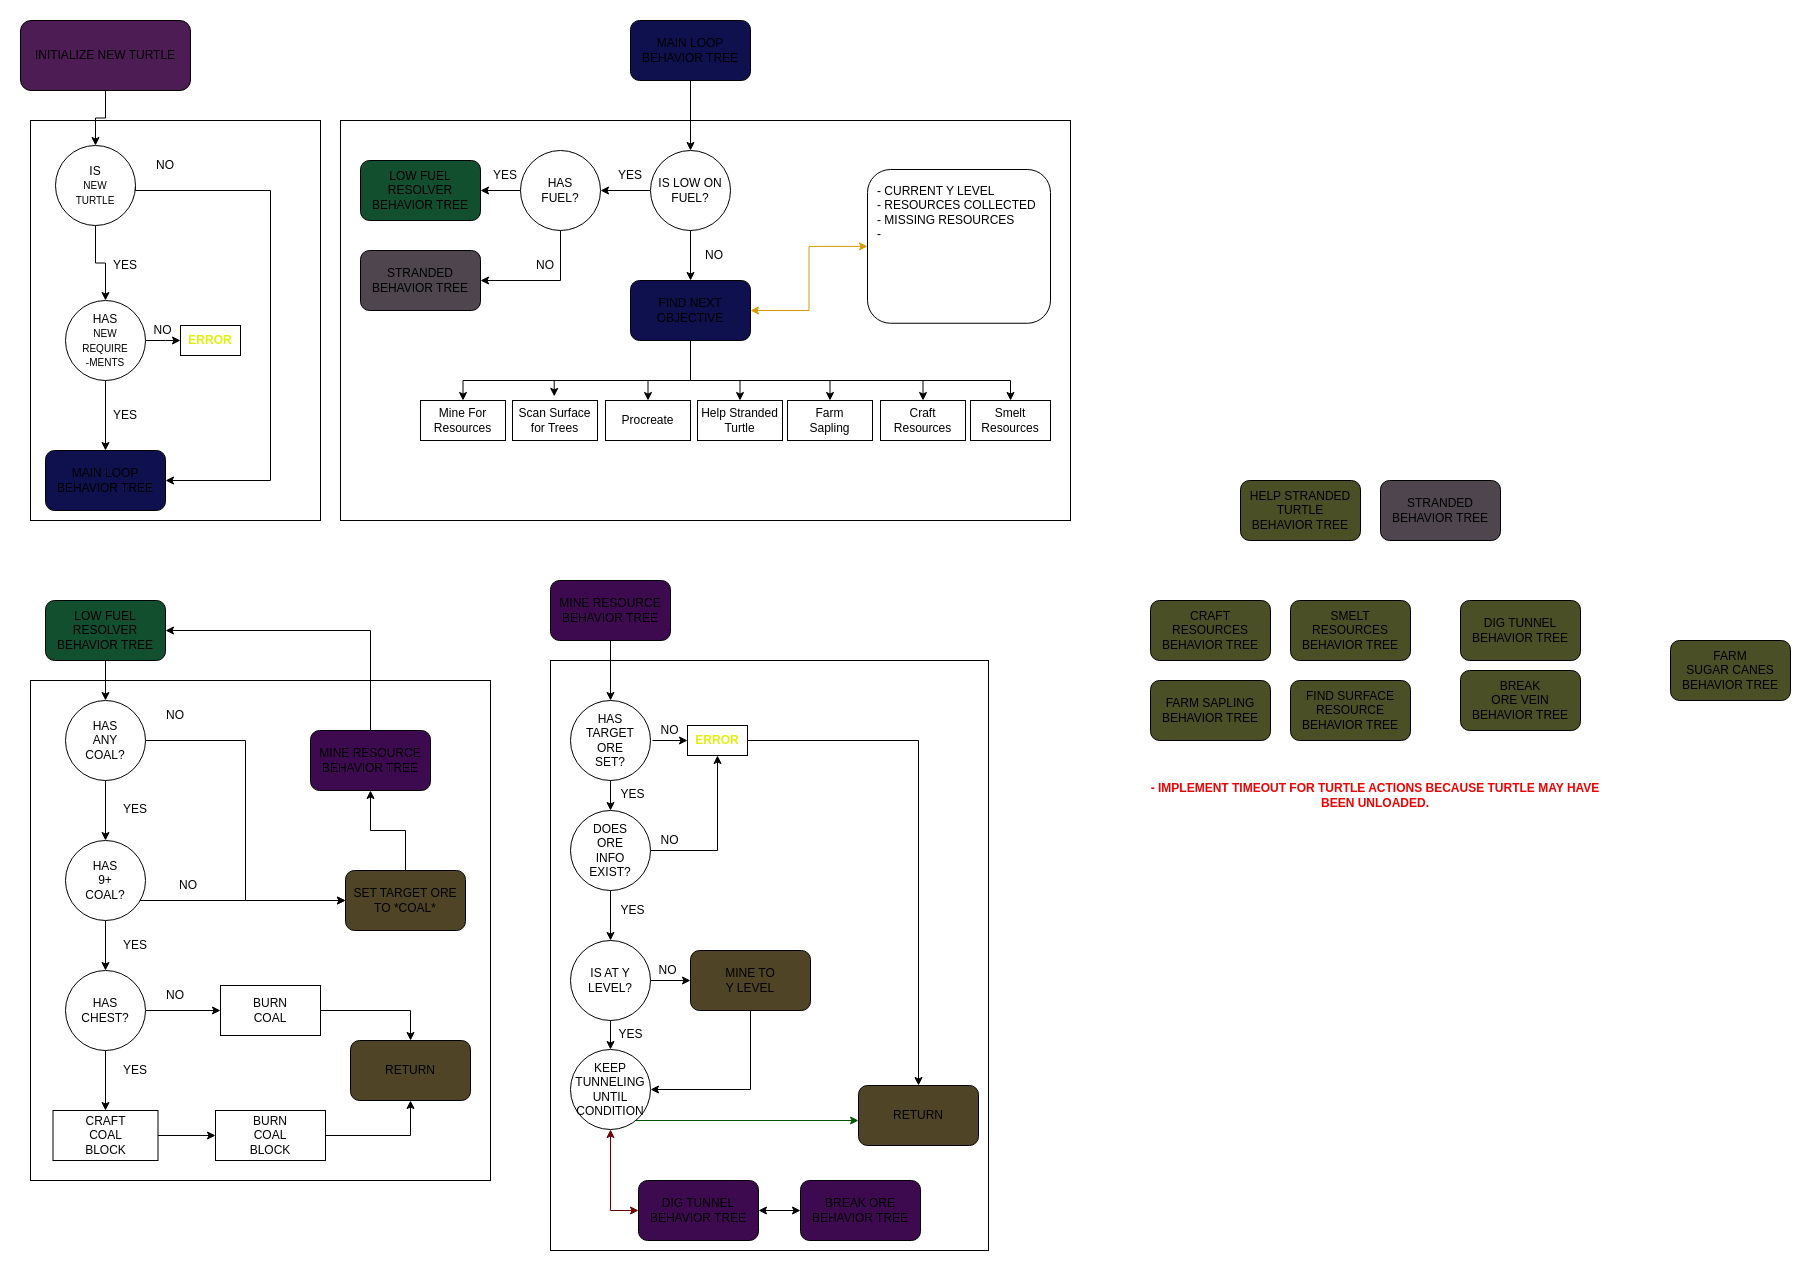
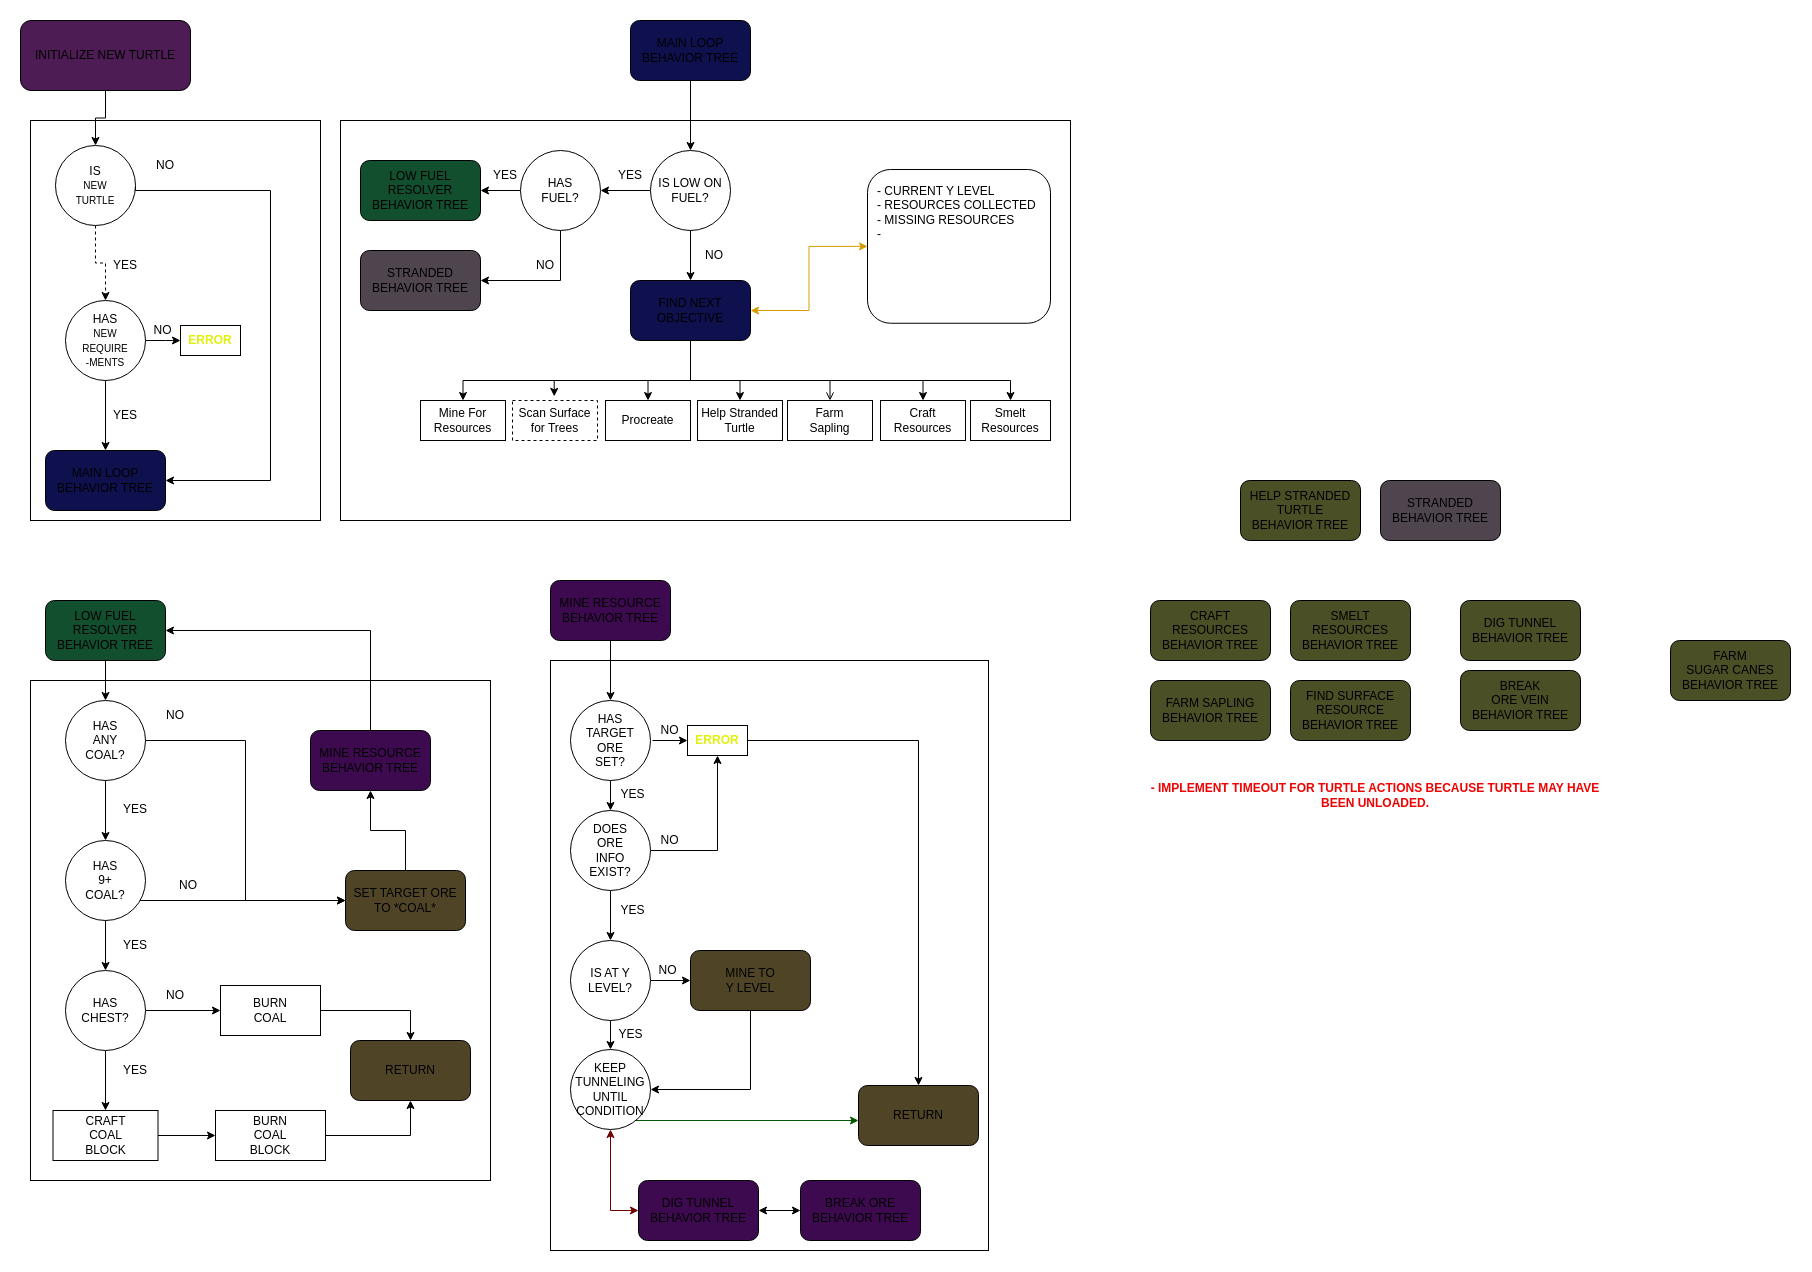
edge "ISNEWTURTLE" -> "HASNEWREQUIRE -MENTS": style solid -> dashed
edge "FIND NEXT OBJECTIVE" -> "Farm Sapling": arrowhead classic -> open
node "Scan Surface for Trees": style solid -> dashed
